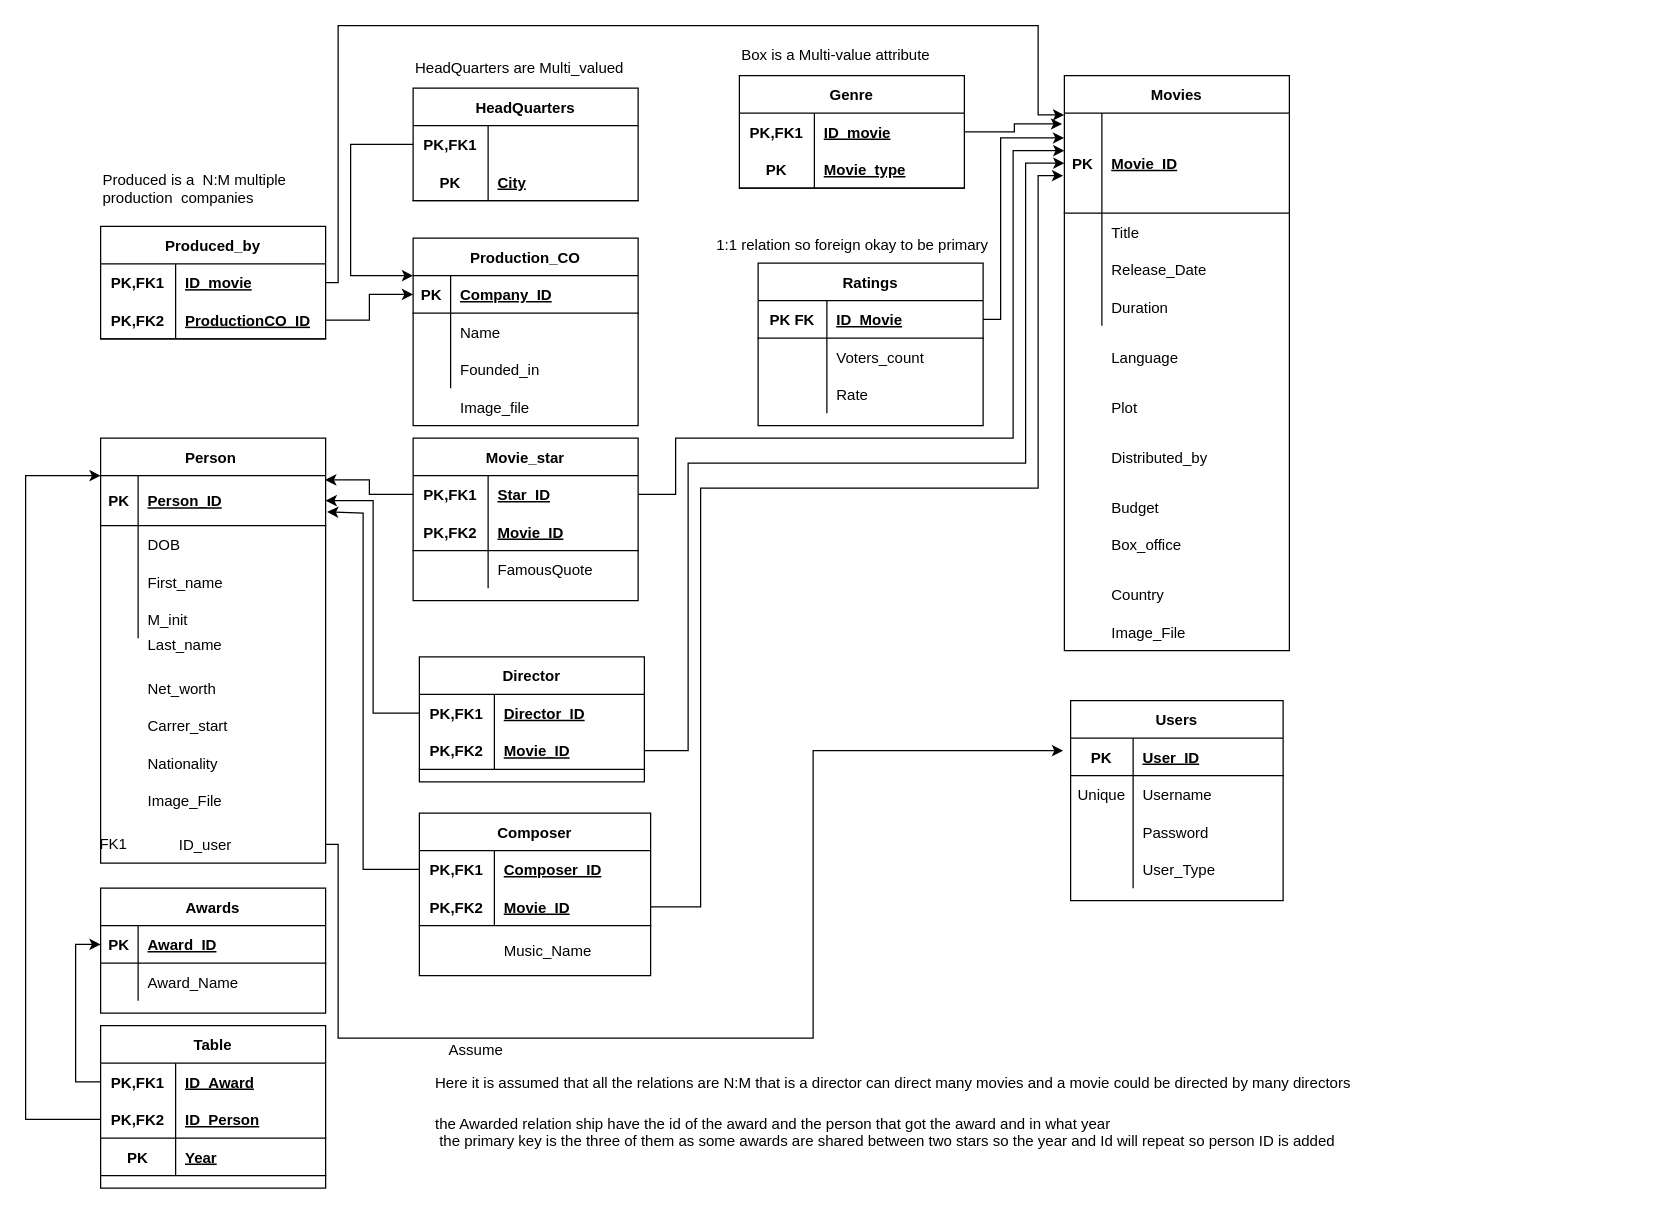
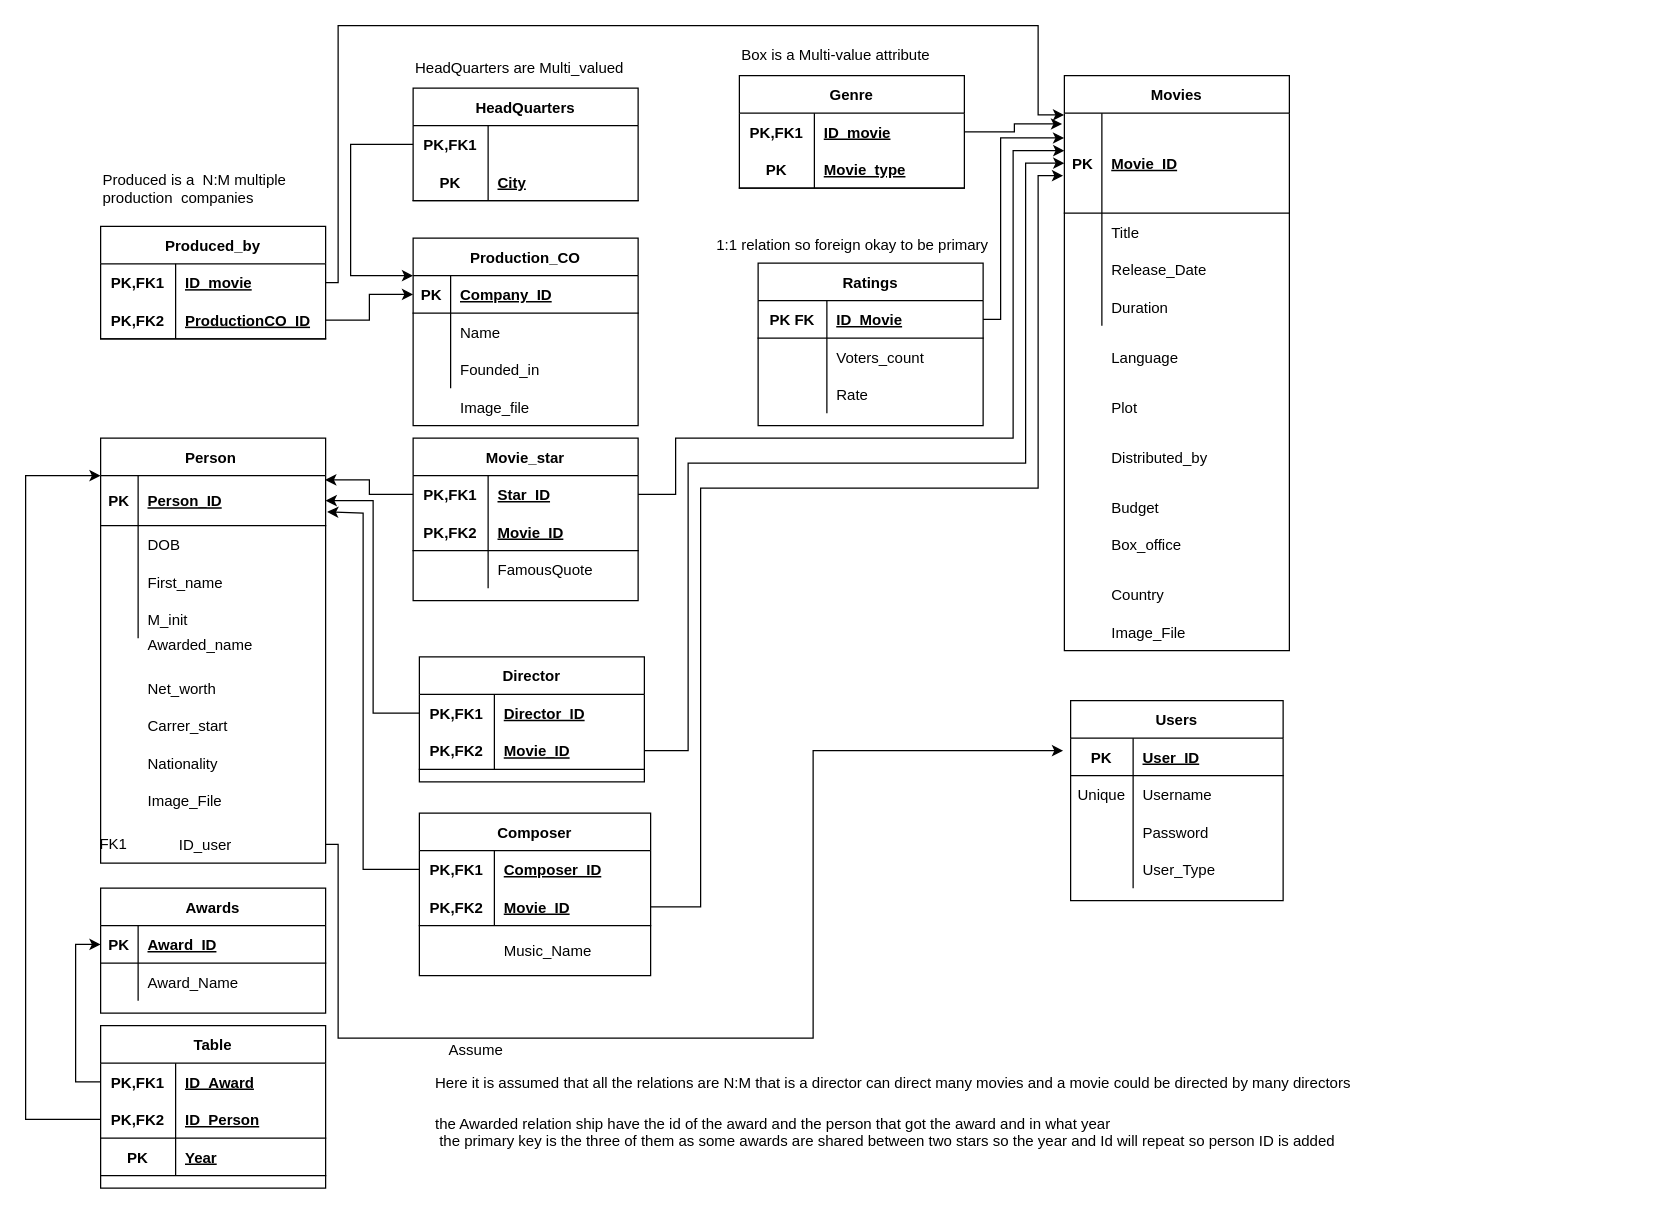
node "Last_name": label "Last_name" -> "Awarded_name"
